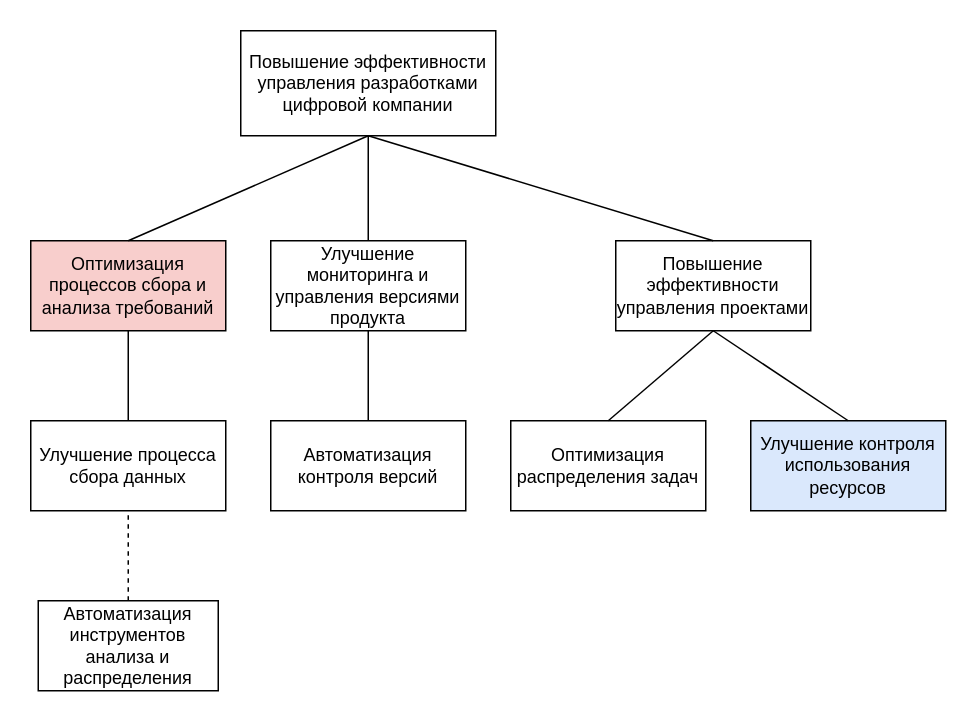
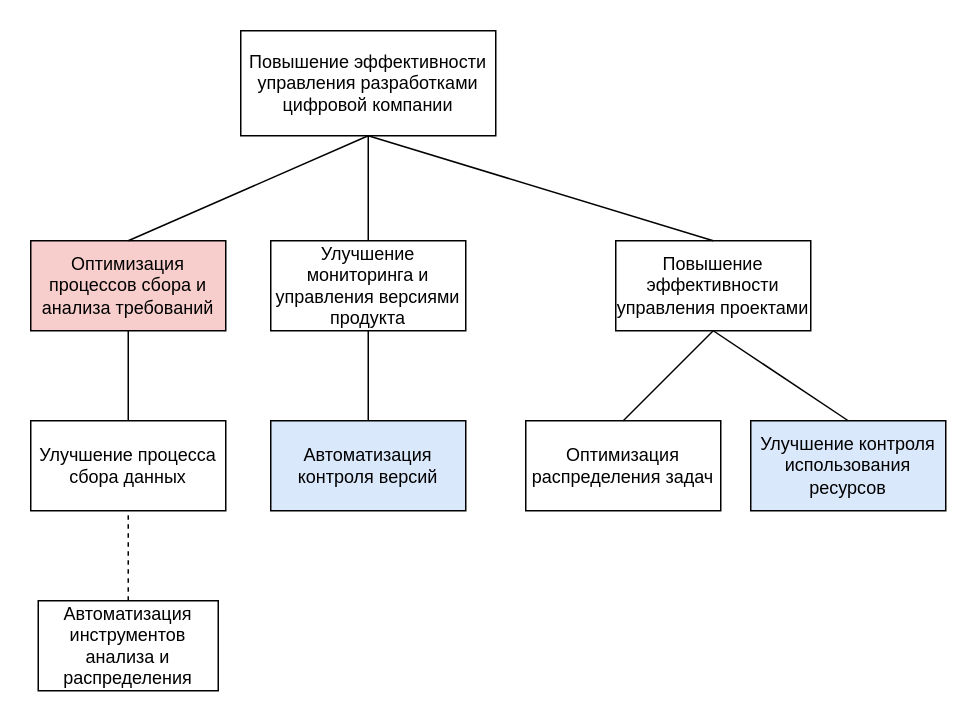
node "Автоматизация контроля версий": fillcolor #ffffff -> #dae8fc
node "Оптимизация распределения задач": moved (608, 466) -> (623, 466)
